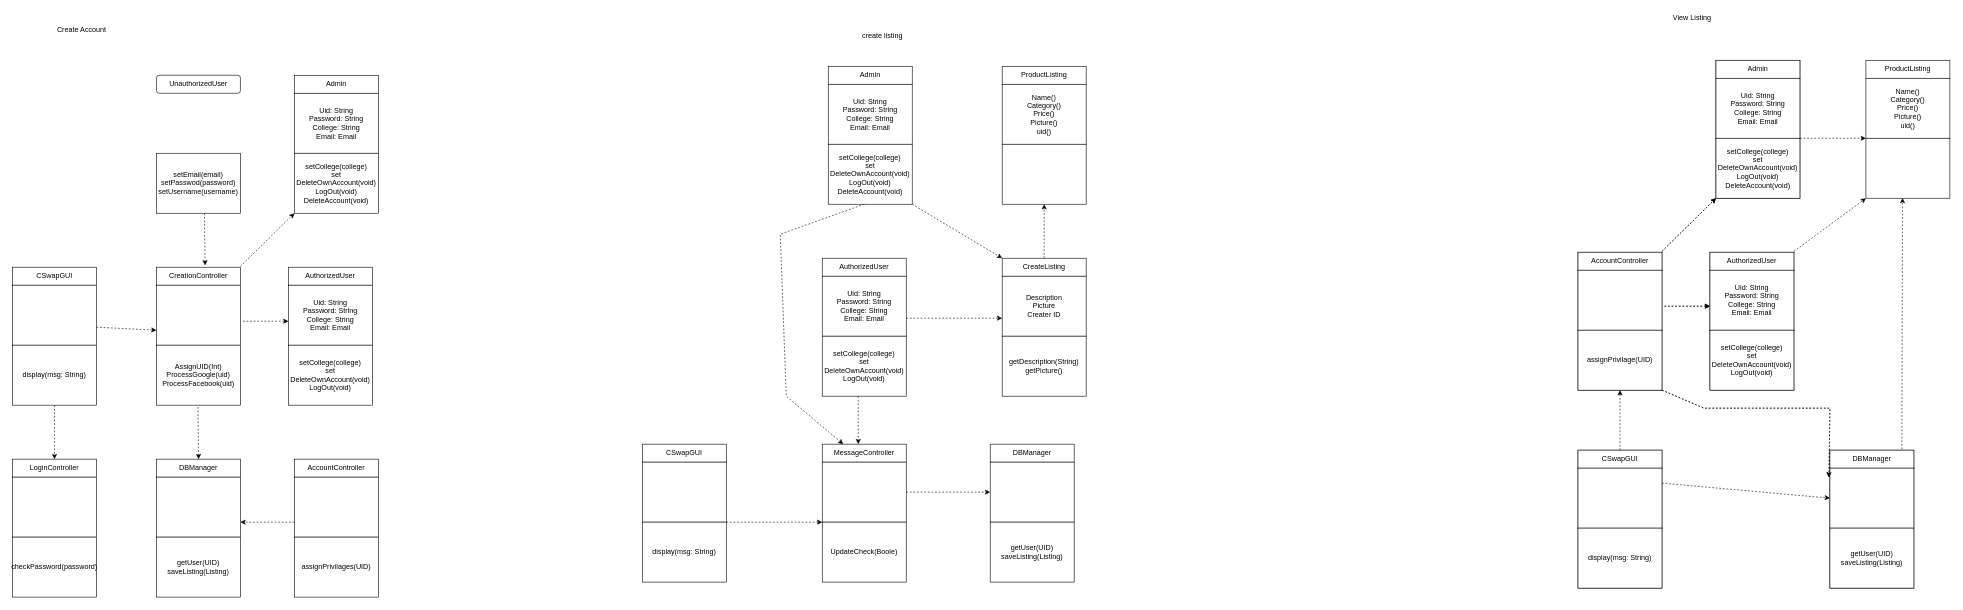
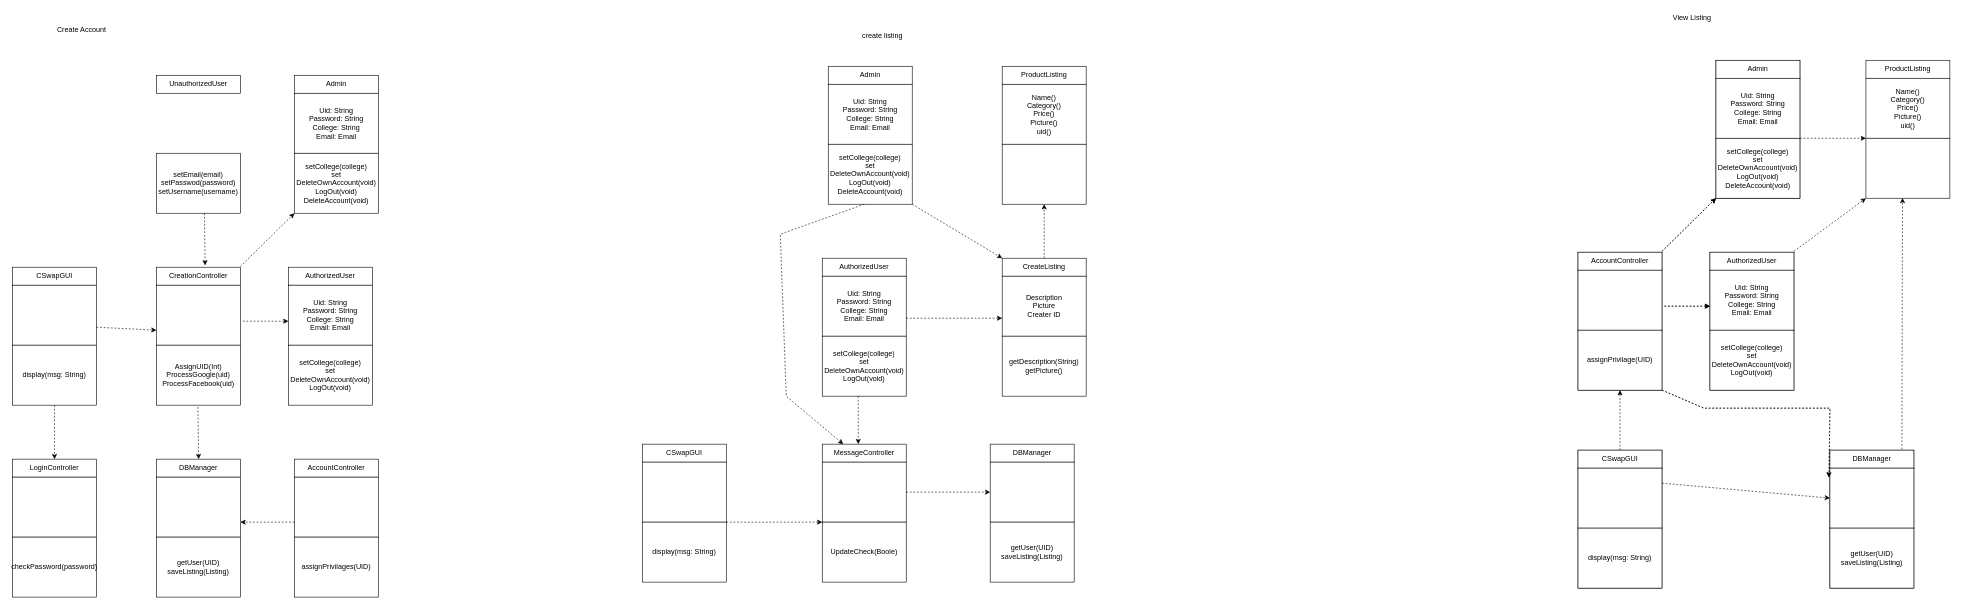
node "UnauthorizedUser": shape rounded rectangle -> rectangle
